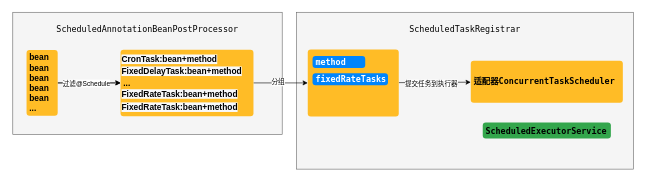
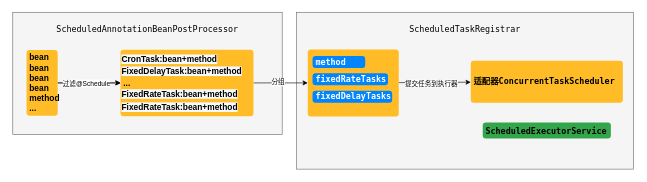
node "bean bean bean bean bean ...": label "bean bean bean bean bean ..." -> "bean bean bean bean method ..."
node "fixedDelayTasks": added
